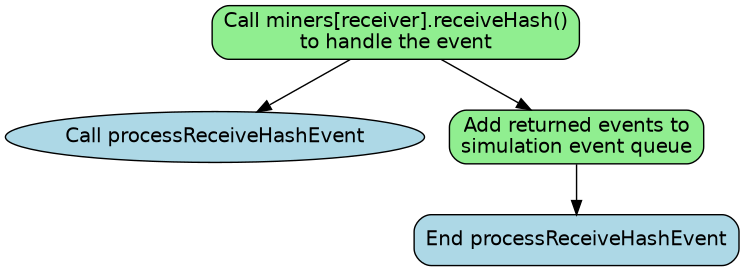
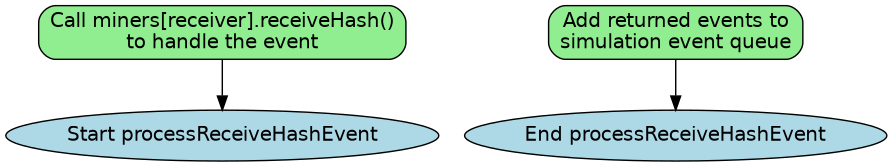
edge "Call miners[receiver].receiveHash() to handle the event" -> "Add returned events to simulation event queue": removed
node "Call processReceiveHashEvent": label "Call processReceiveHashEvent" -> "Start processReceiveHashEvent"
node "End processReceiveHashEvent": shape box -> ellipse
